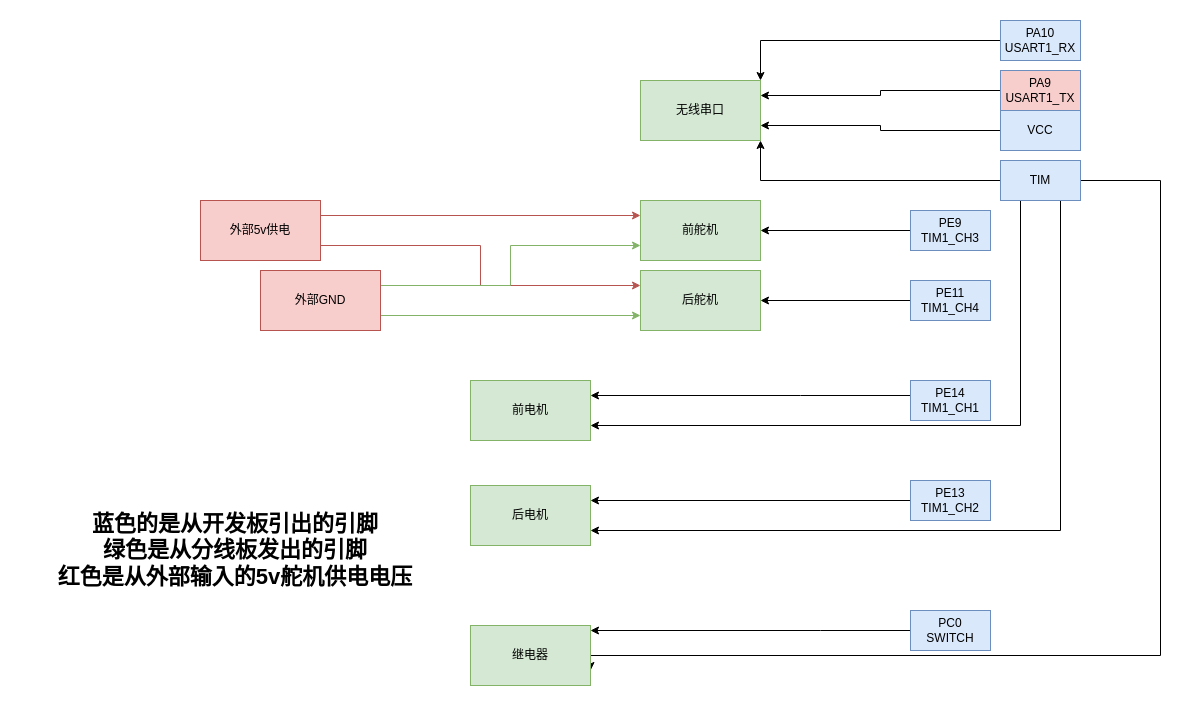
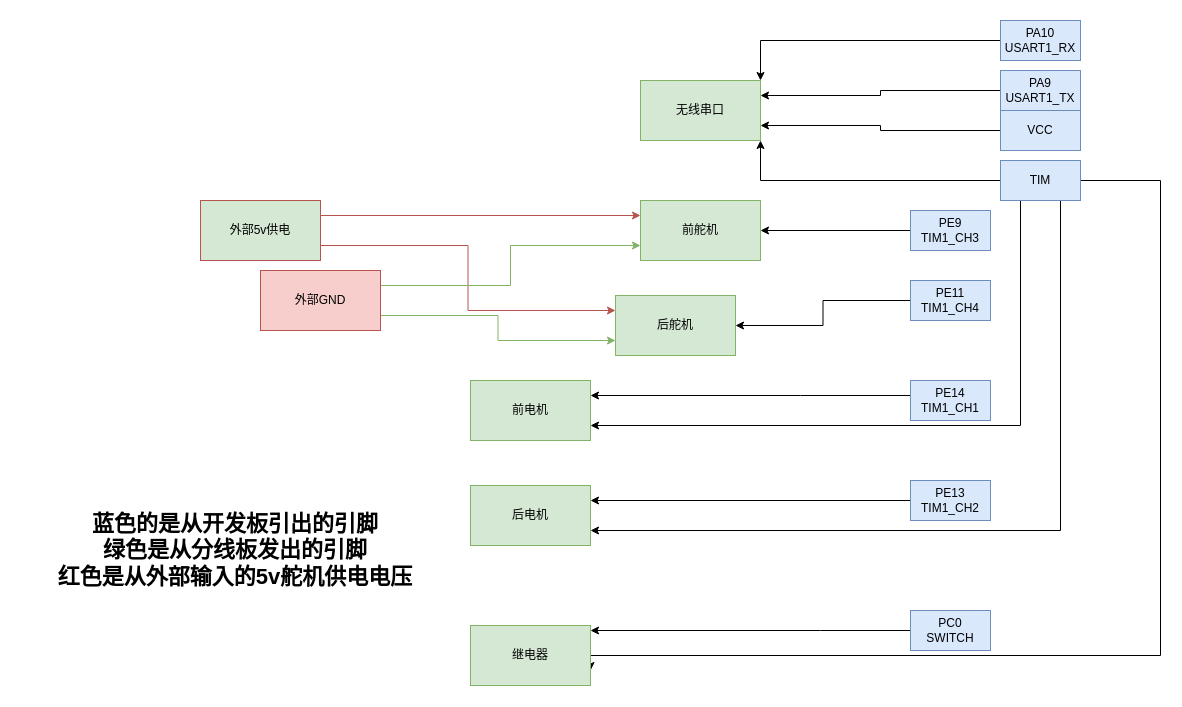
node "PA9 USART1_TX": fillcolor #f8cecc -> #dae8fc
node "外部5v供电": fillcolor #f8cecc -> #d5e8d4
node "后舵机": moved (701, 301) -> (676, 326)
